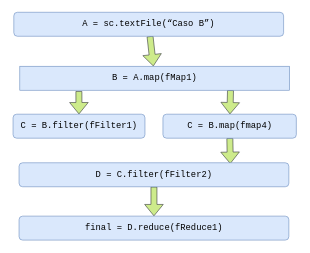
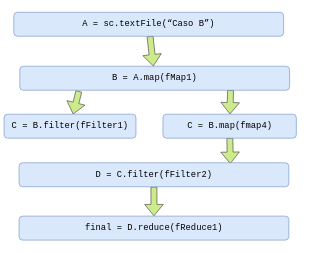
node "B = A.map(fMap1)": shape rectangle -> rounded rectangle
node "C = B.filter(fFilter1)": moved (79, 126) -> (70, 126)
